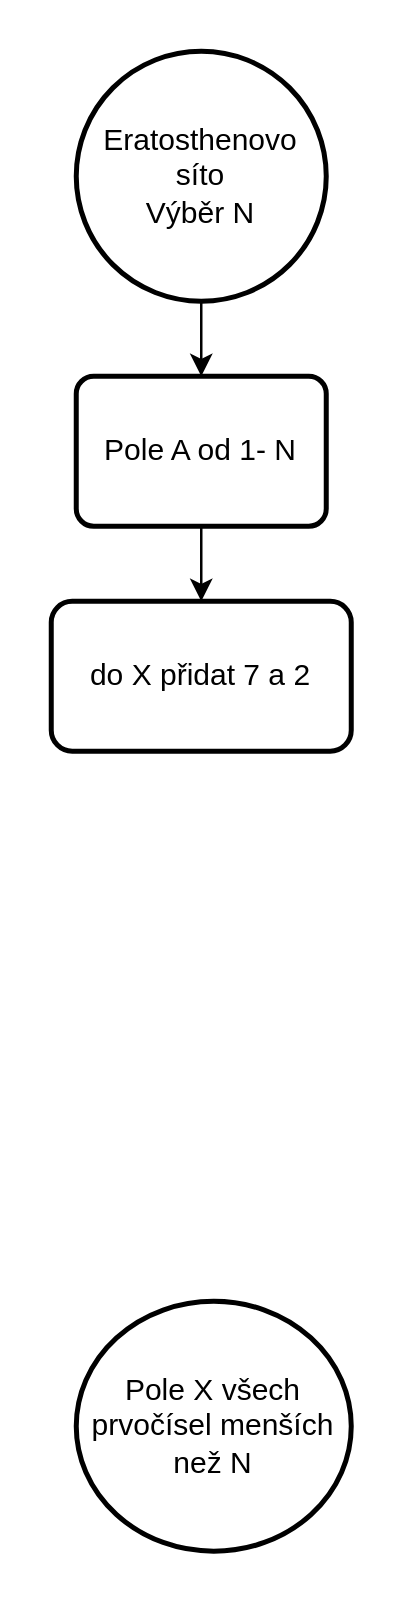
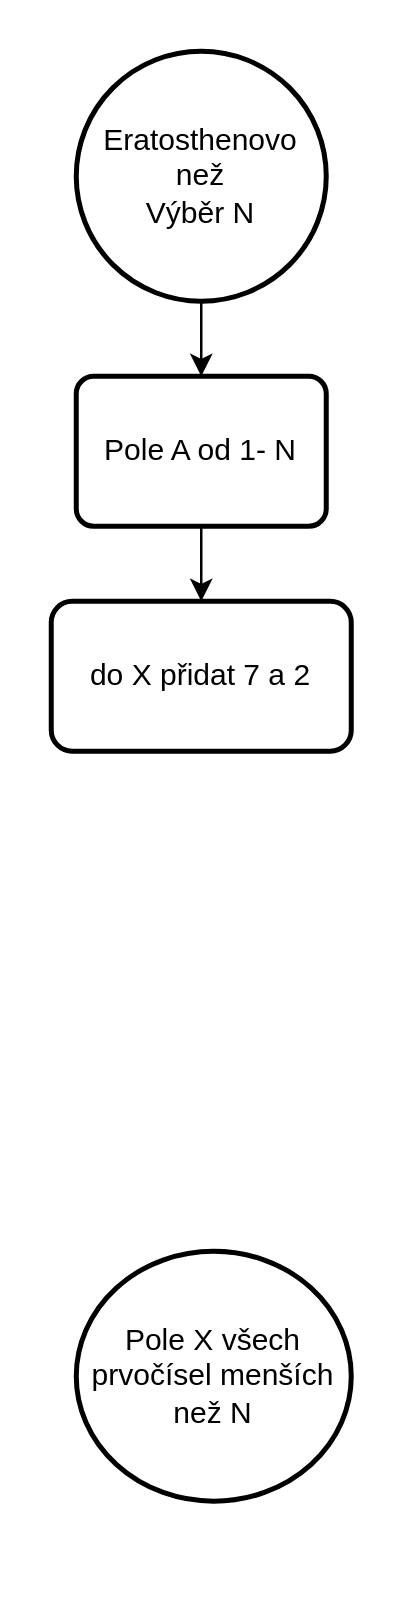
node "Eratosthenovo síto Výběr N": label "Eratosthenovo síto Výběr N" -> "Eratosthenovo než Výběr N"
node "Pole X všech prvočísel menších než N": moved (214, 1426) -> (214, 1376)
